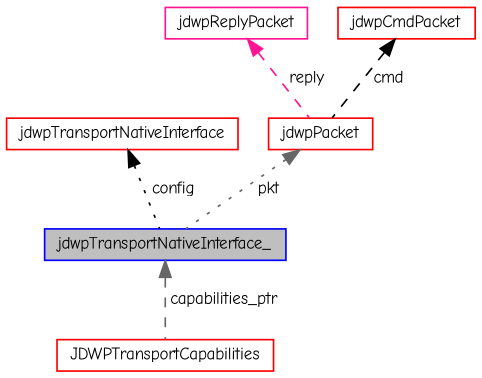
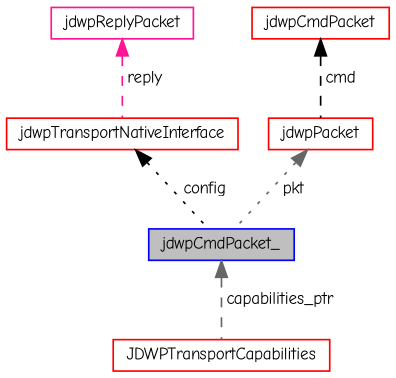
edge "jdwpPacket" -> "jdwpReplyPacket": now "jdwpTransportNativeInterface" -> "jdwpReplyPacket"
node "jdwpTransportNativeInterface_": label "jdwpTransportNativeInterface_" -> "jdwpCmdPacket_"
